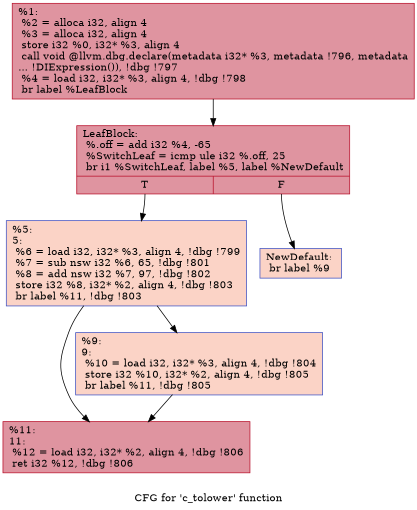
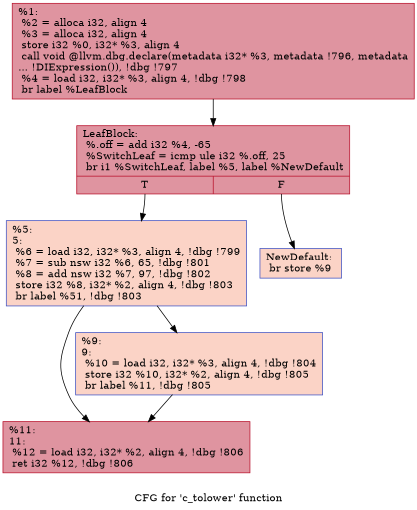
node "NewDefault:": text "br label %9" -> "br store %9"
node "%5:": text "br label %11, !dbg !803" -> "br label %51, !dbg !803"
